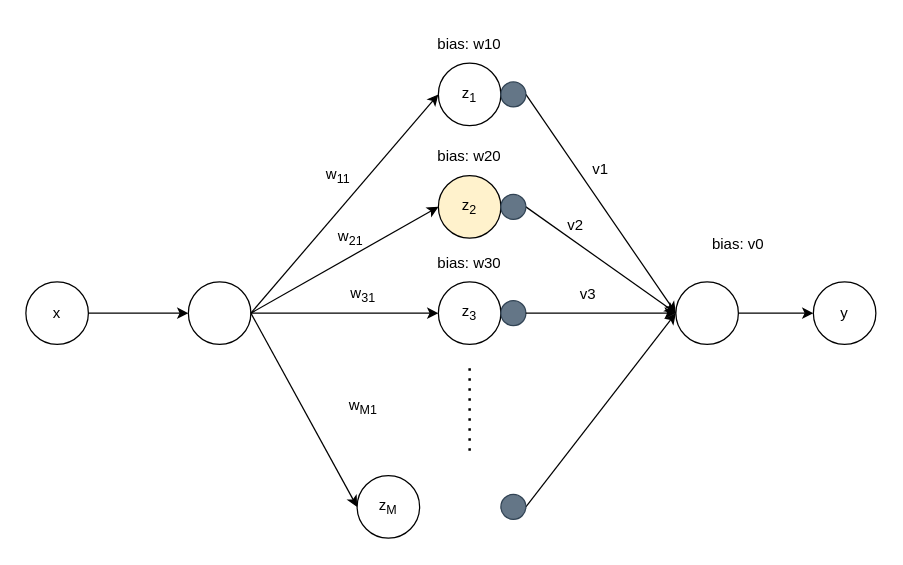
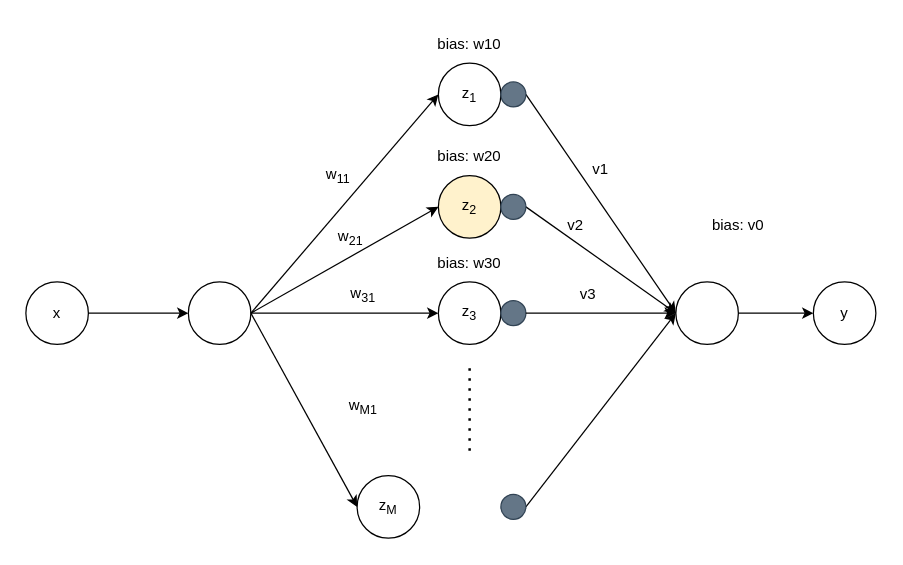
node "bias: v0": moved (738, 244) -> (738, 226)
